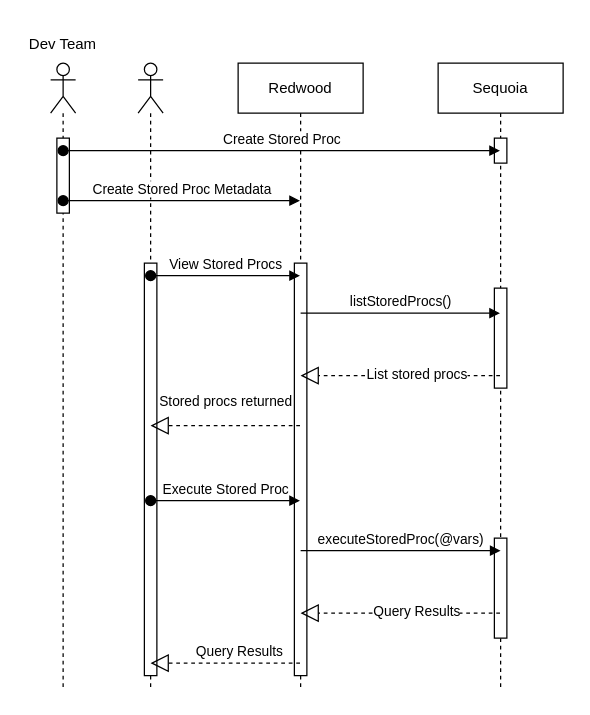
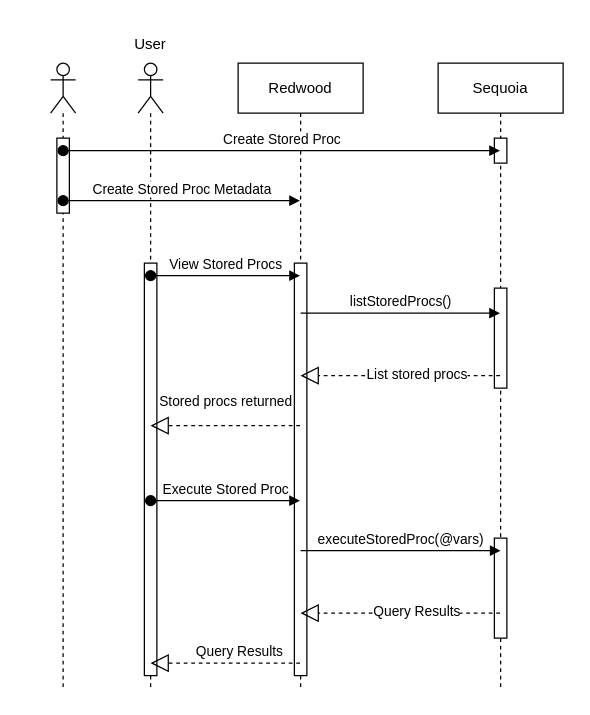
node "Dev Team": removed
node "User": added
